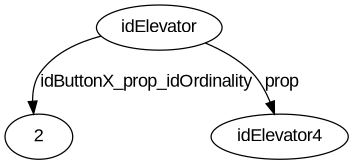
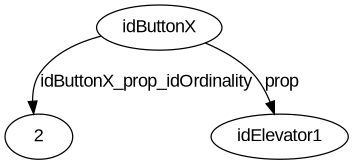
node "idElevator": label "idElevator" -> "idButtonX"
node "idElevator4": label "idElevator4" -> "idElevator1"
